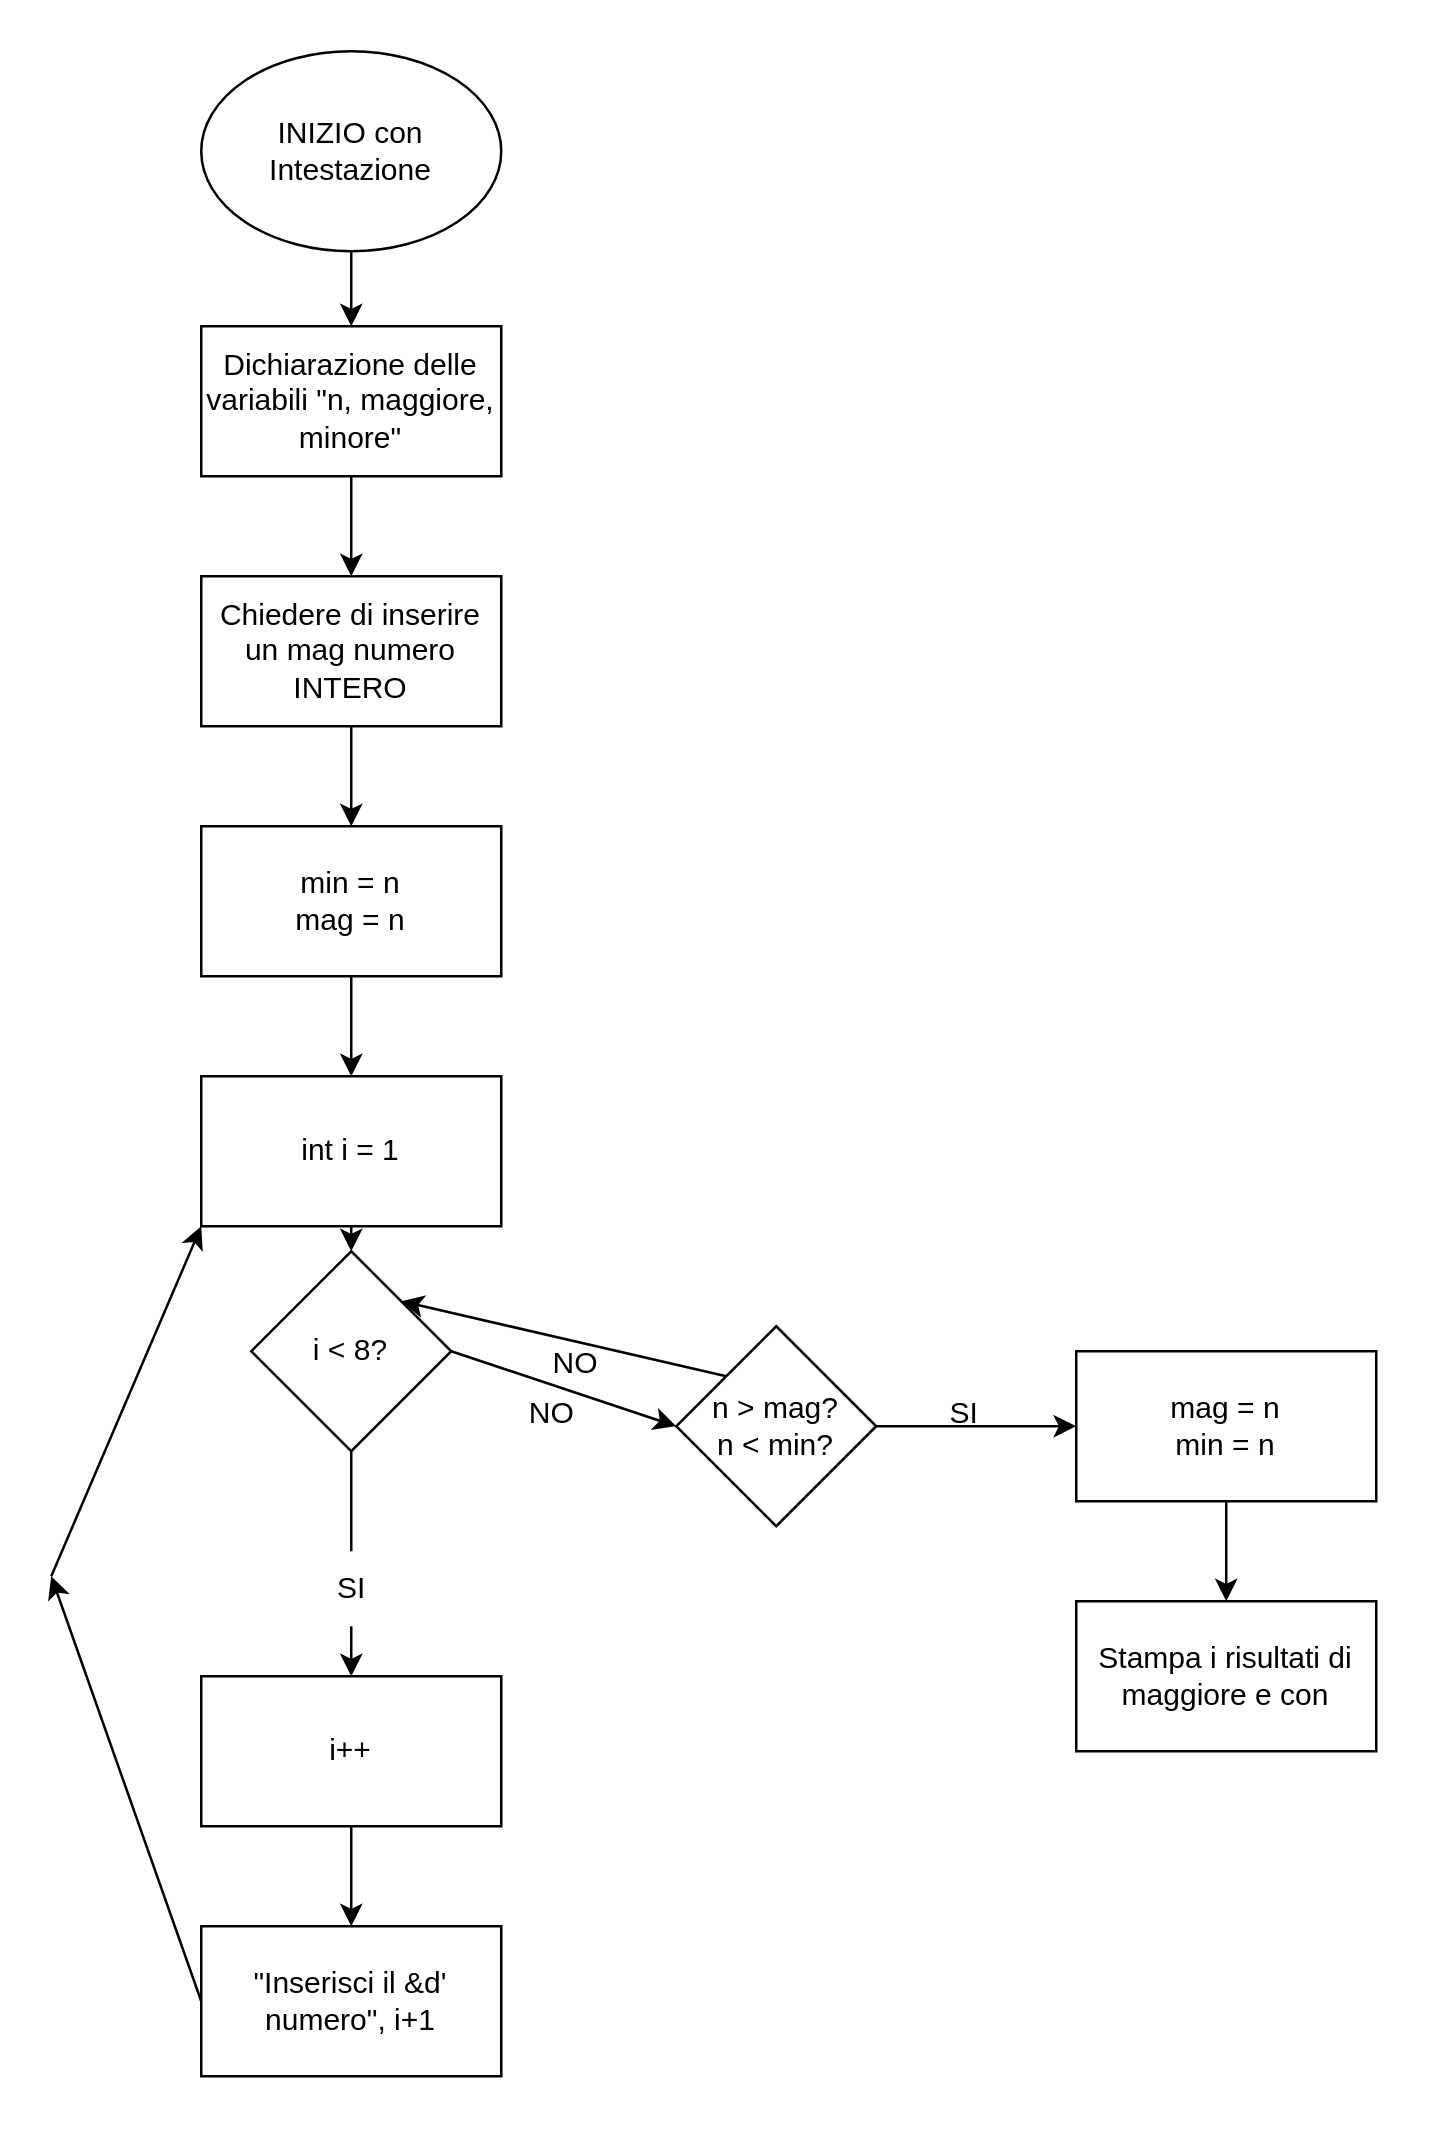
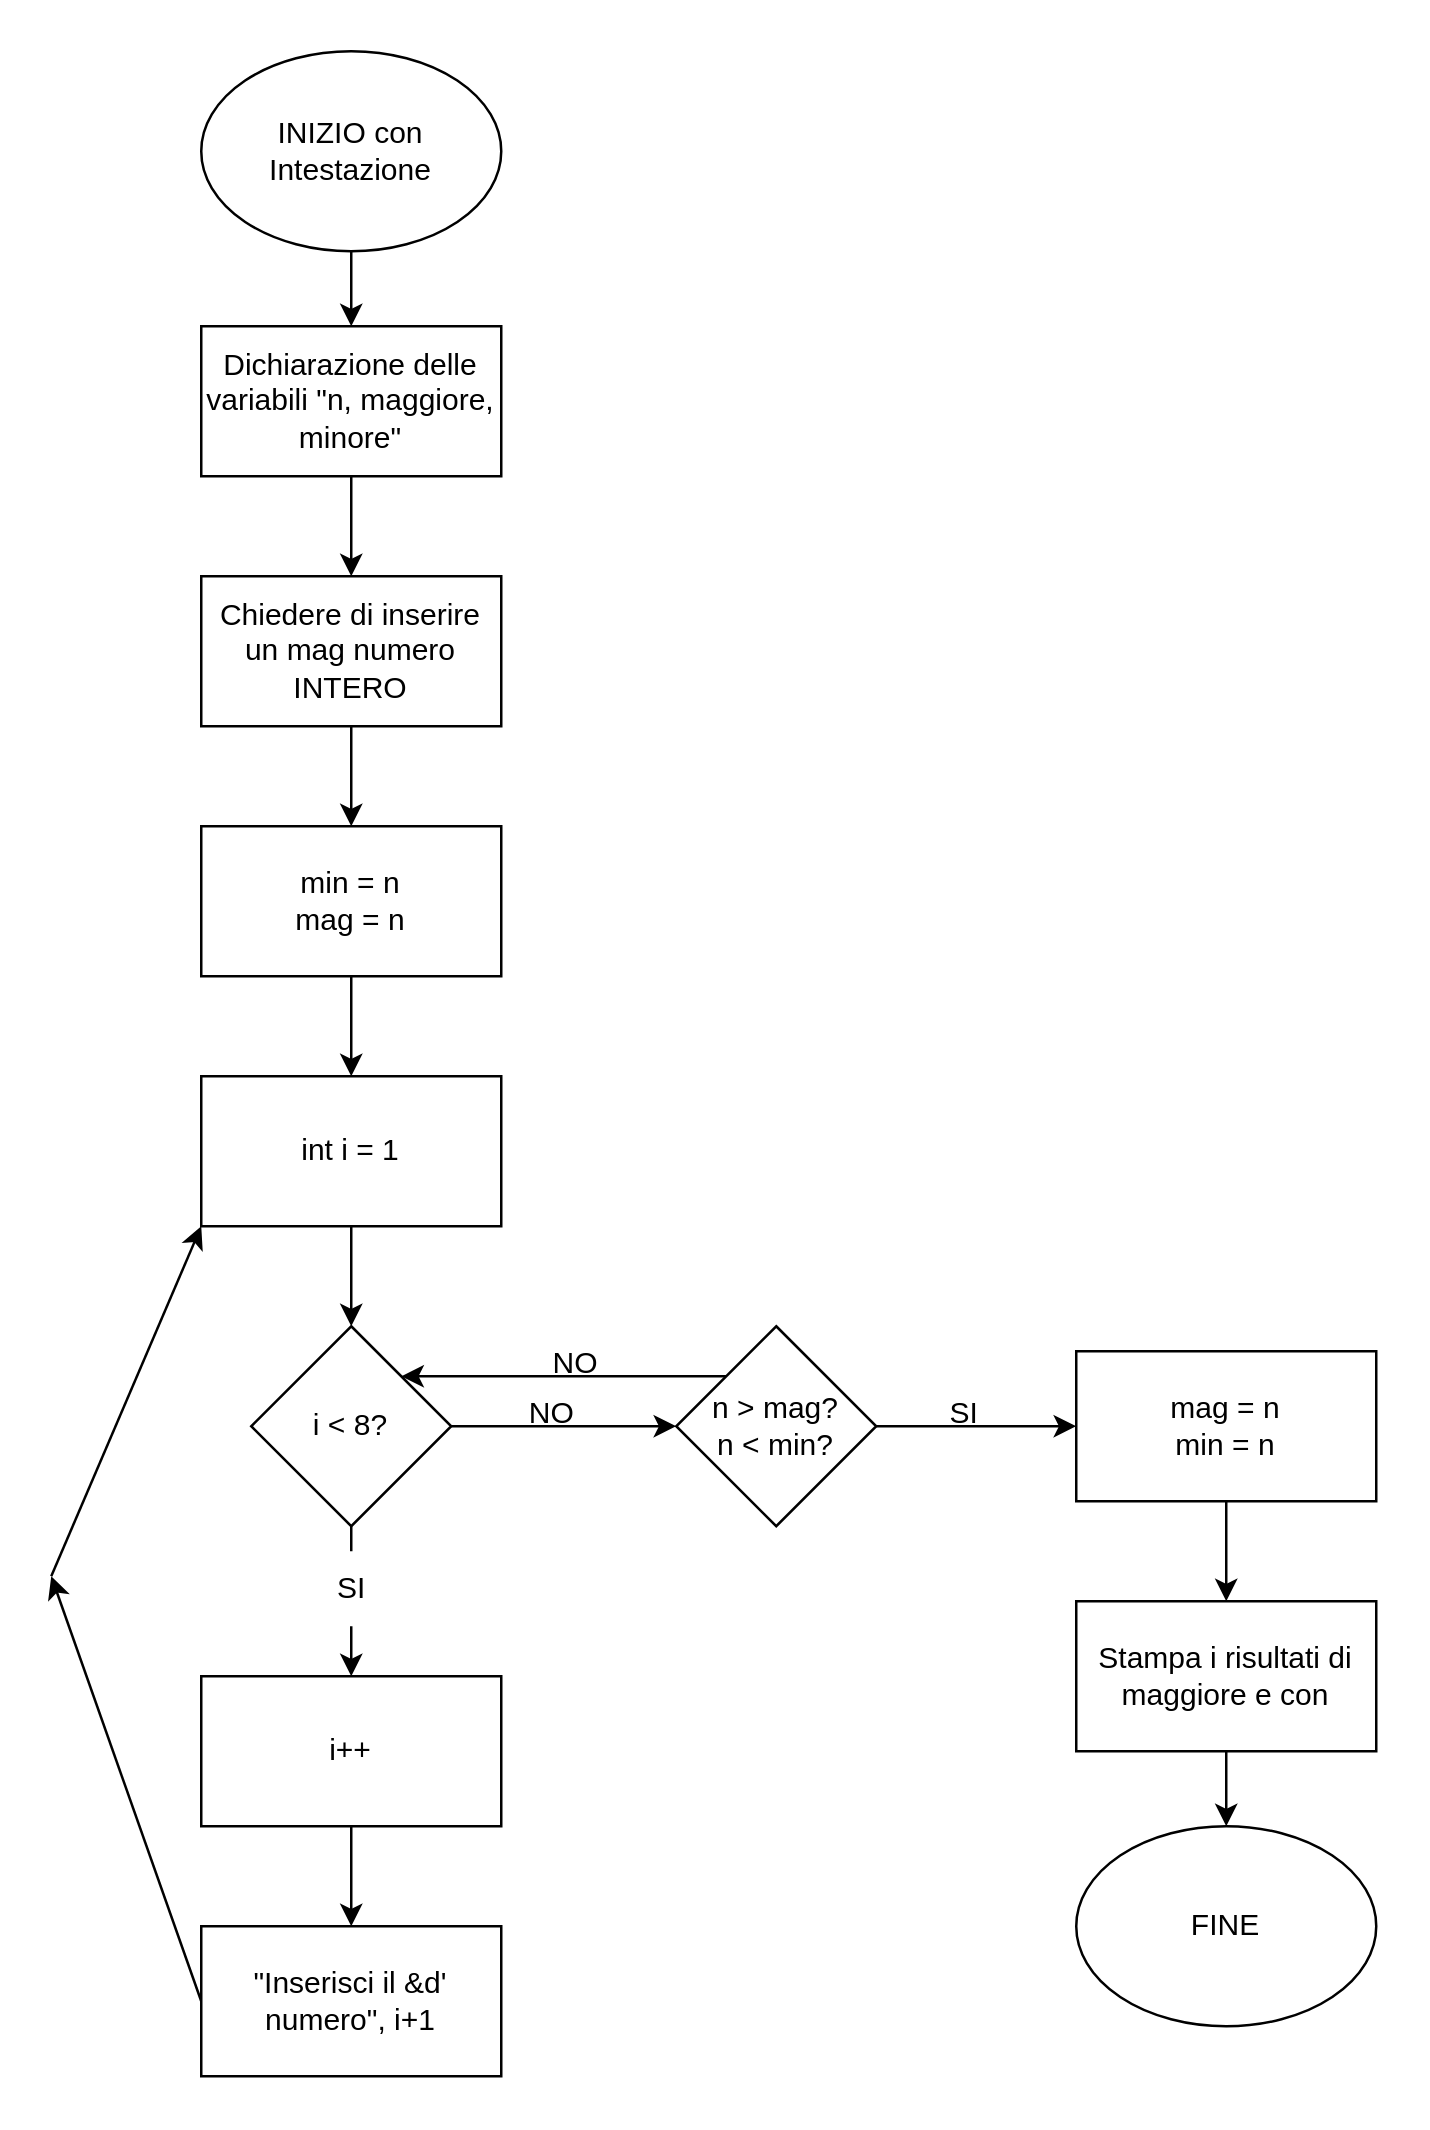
node "i < 8?": moved (351, 1351) -> (351, 1426)
edge "Stampa i risultati di maggiore e con" -> "FINE": added
node "FINE": added
